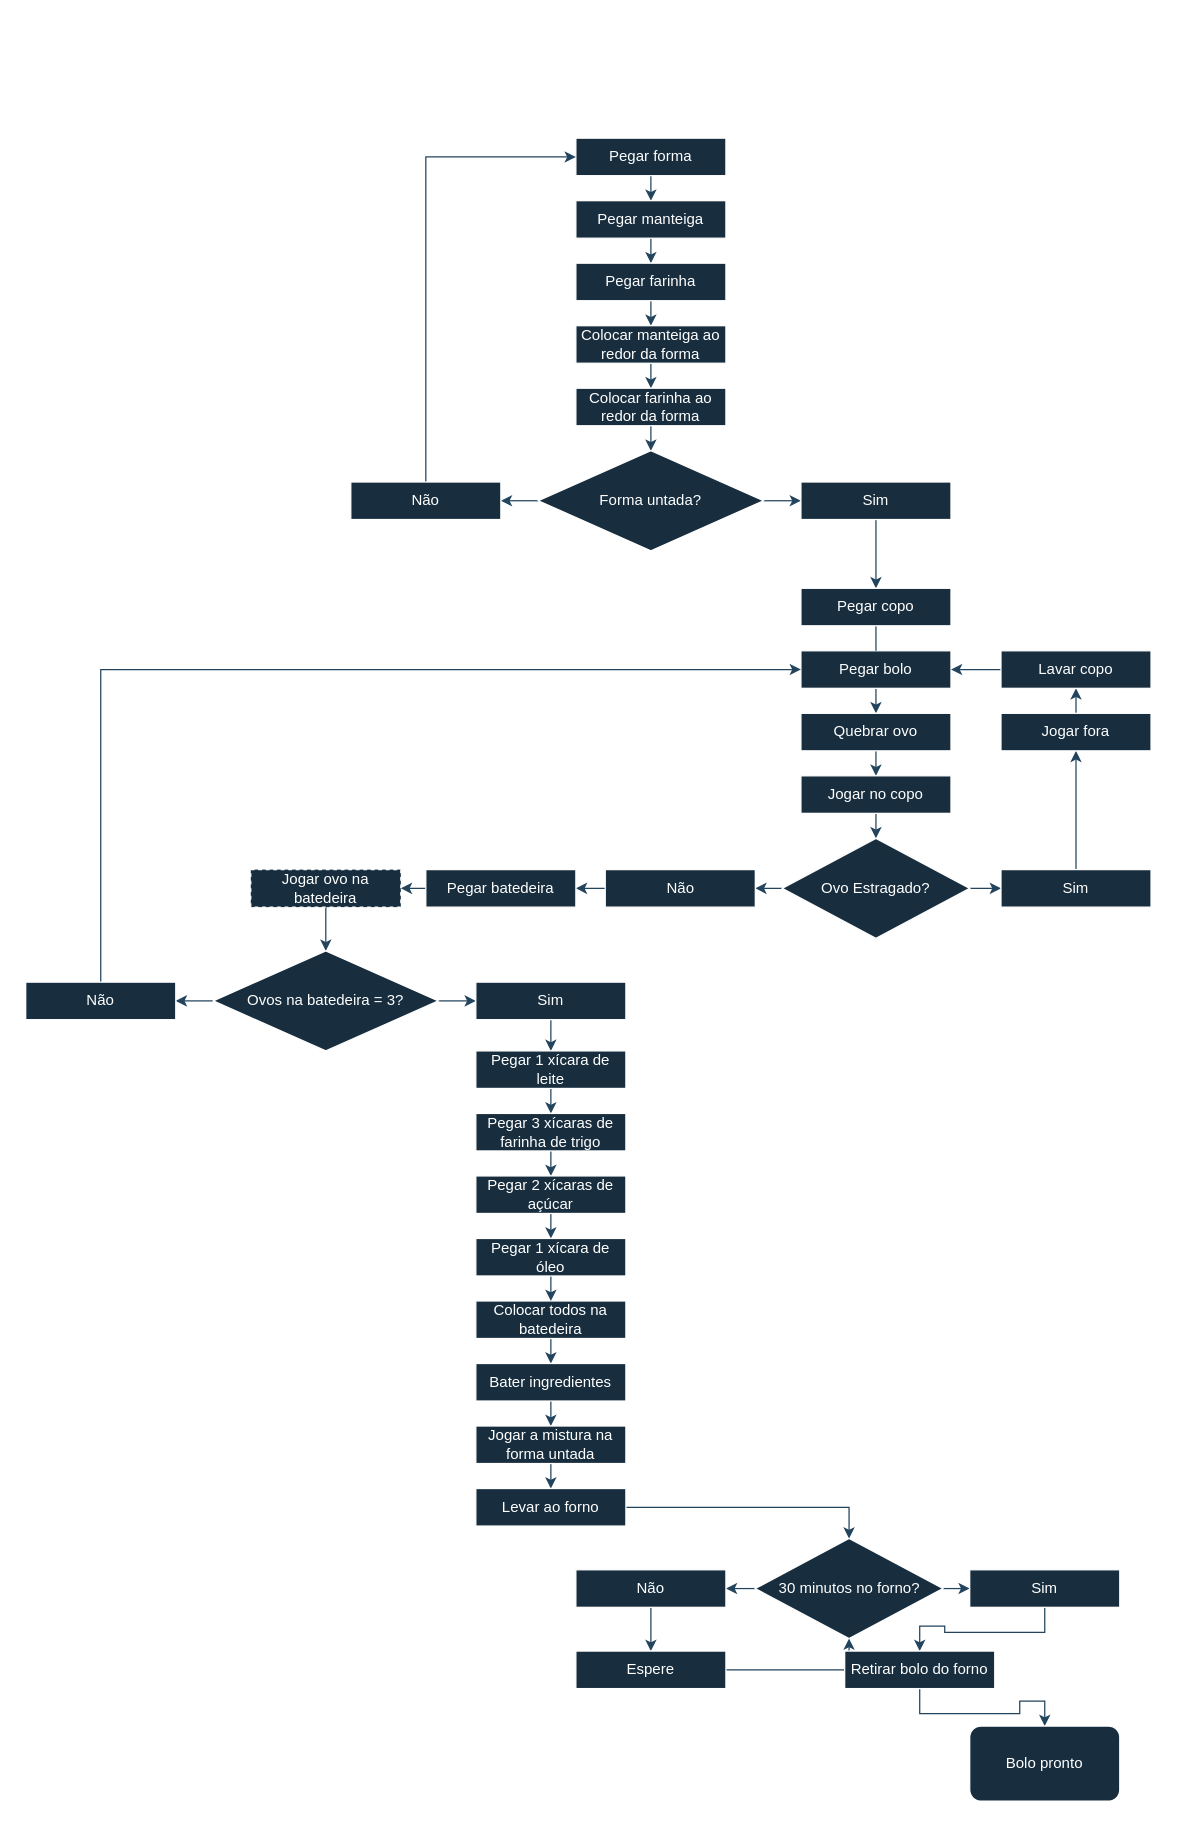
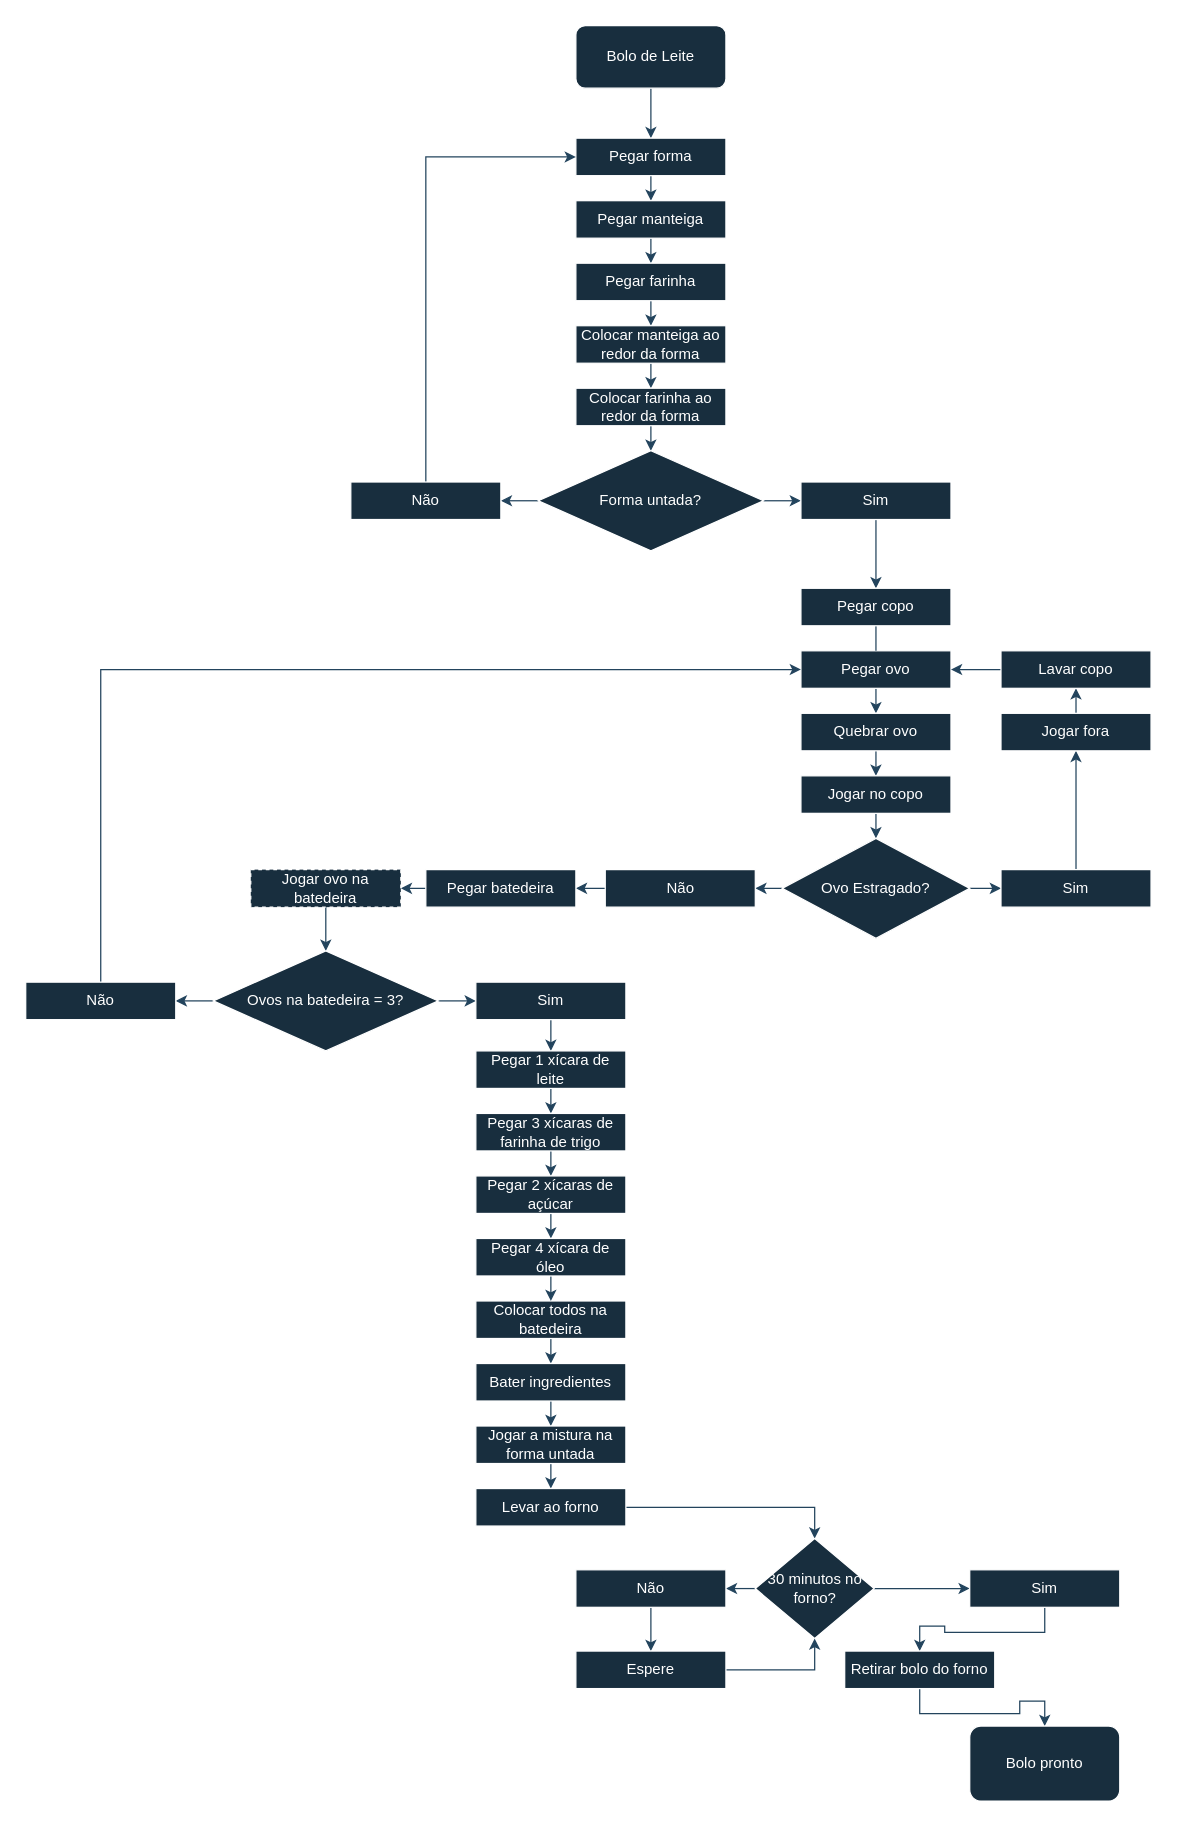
node "Bolo de Leite": added
edge "Bolo de Leite" -> "Pegar forma": added
node "Pegar bolo": label "Pegar bolo" -> "Pegar ovo"
node "Pegar 1 xícara de óleo": label "Pegar 1 xícara de óleo" -> "Pegar 4 xícara de óleo"
node "30 minutos no forno?": size 188x100 -> 119x100
